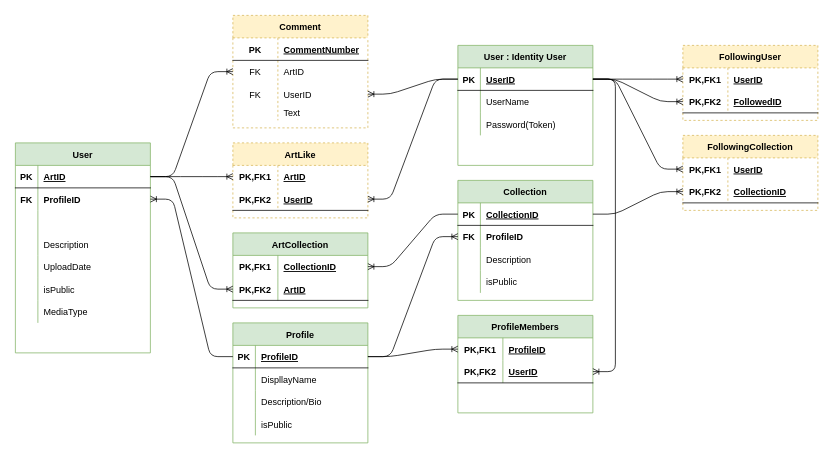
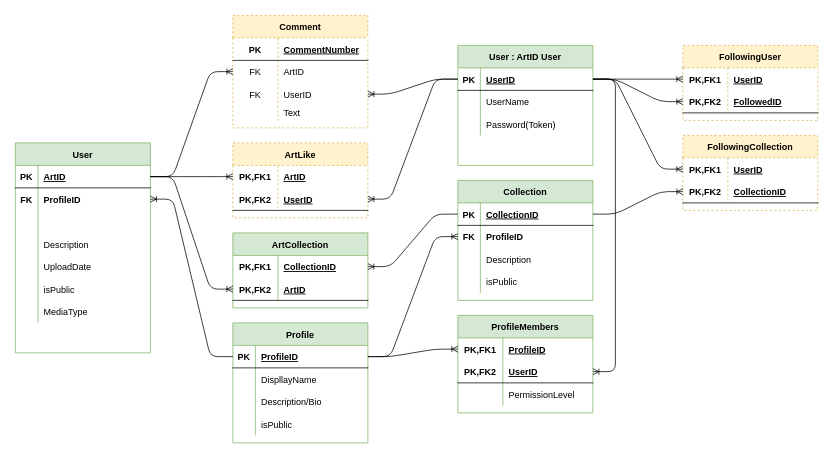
node "User : Identity User": label "User : Identity User" -> "User : ArtID User"
node "PermissionLevel": added
